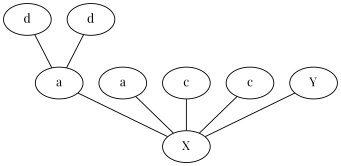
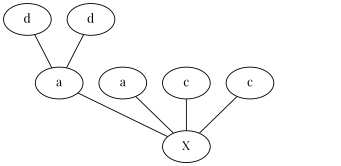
node "Y": removed
